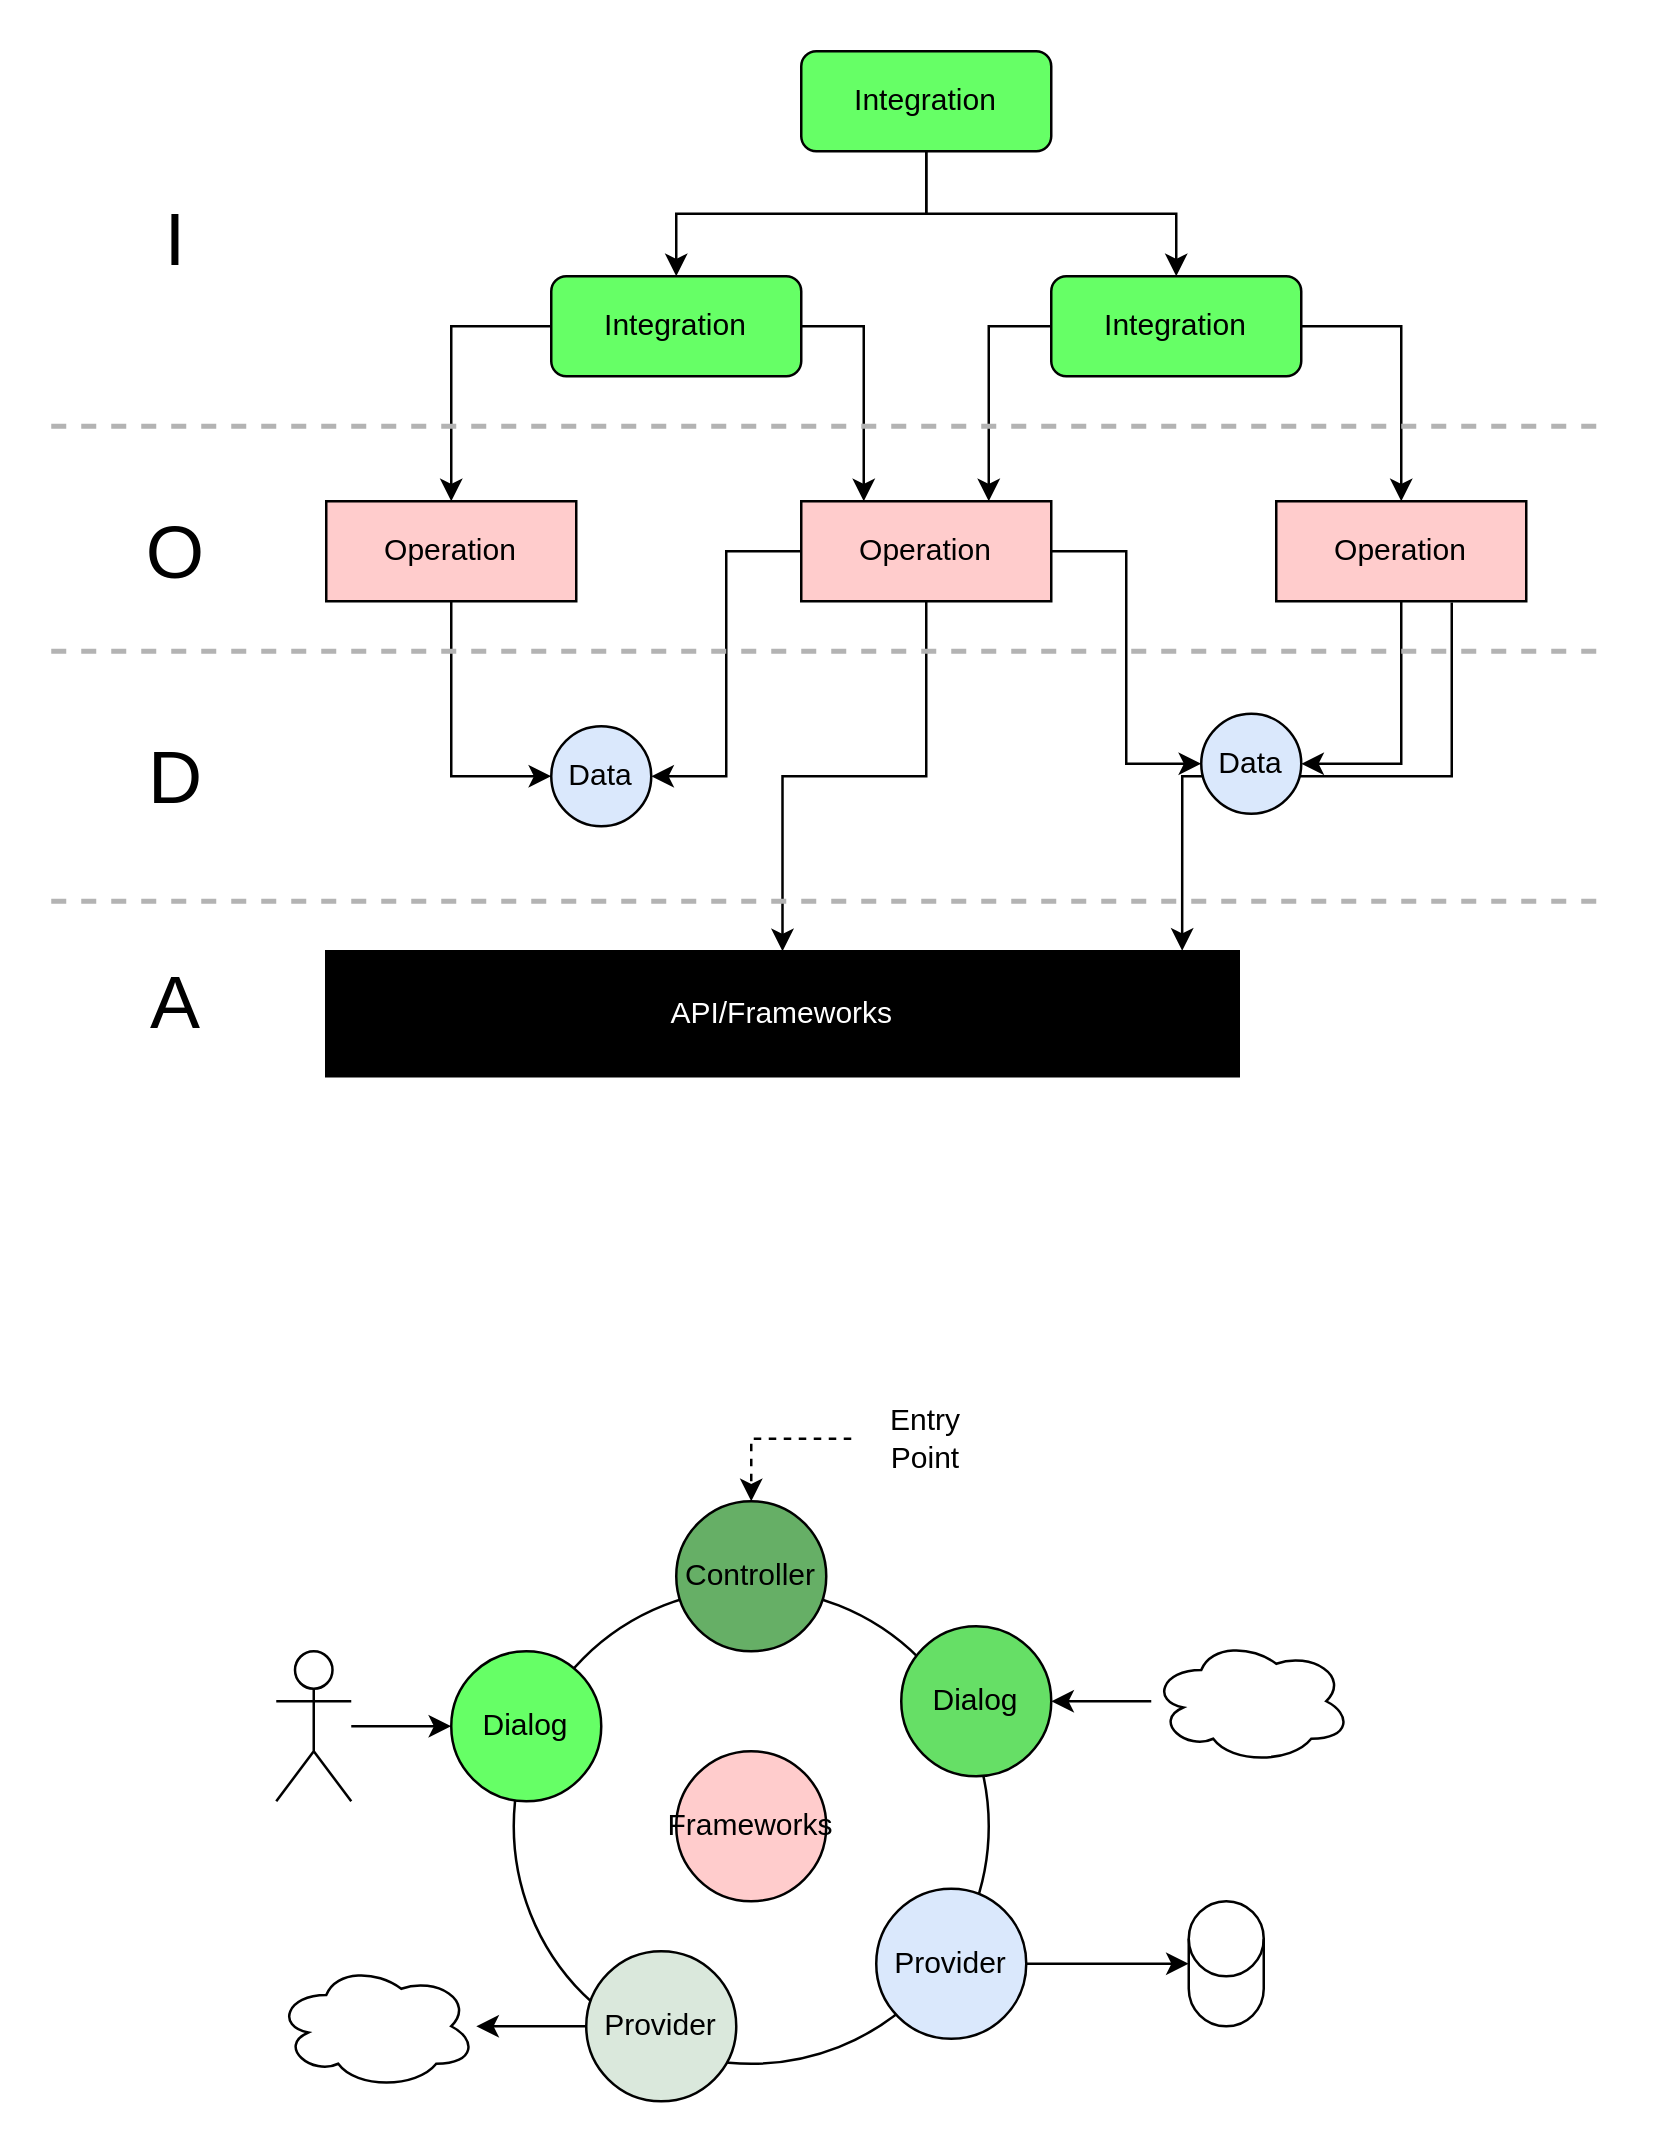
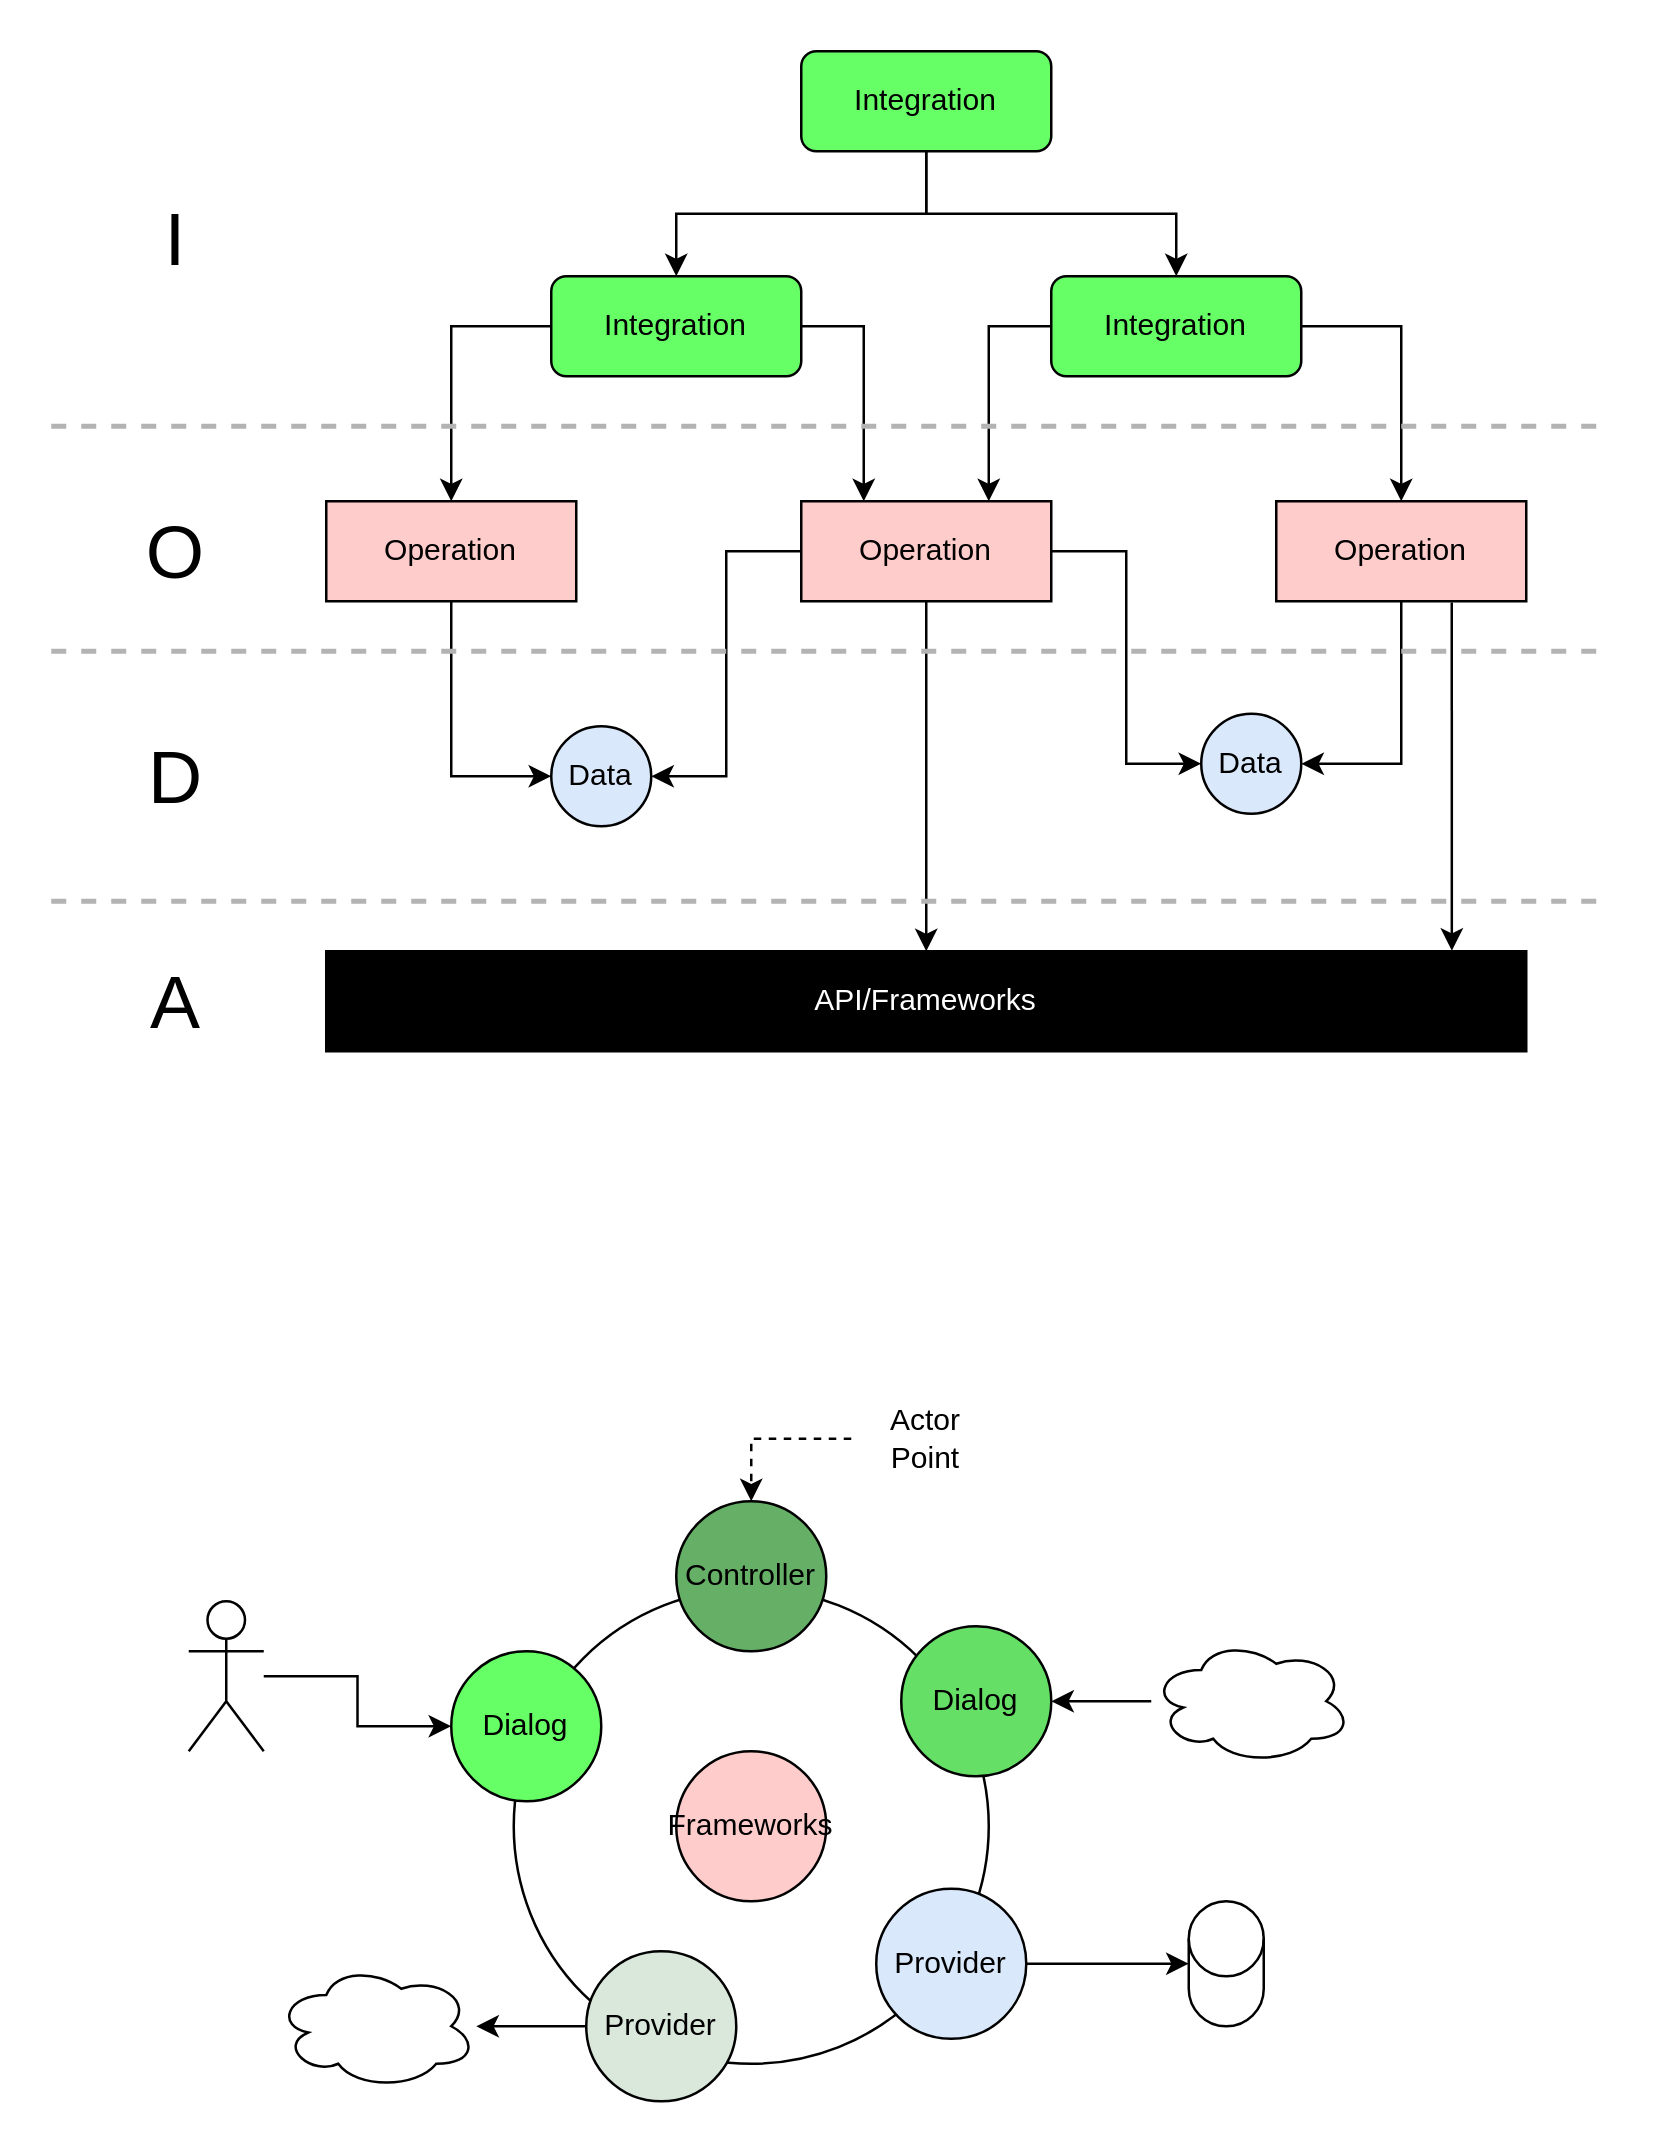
node "API/Frameworks": size 913x125 -> 1200x100
node "Entry Point": label "Entry Point" -> "Actor Point"
node "Actor": moved (314, 1726) -> (226, 1676)
